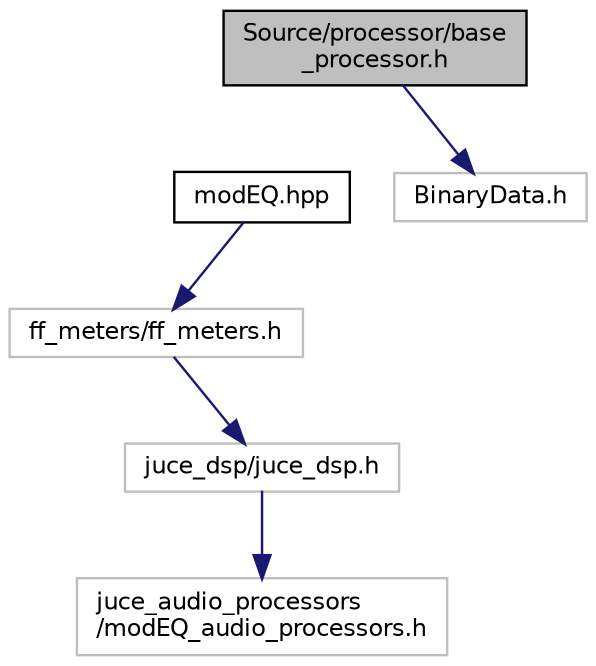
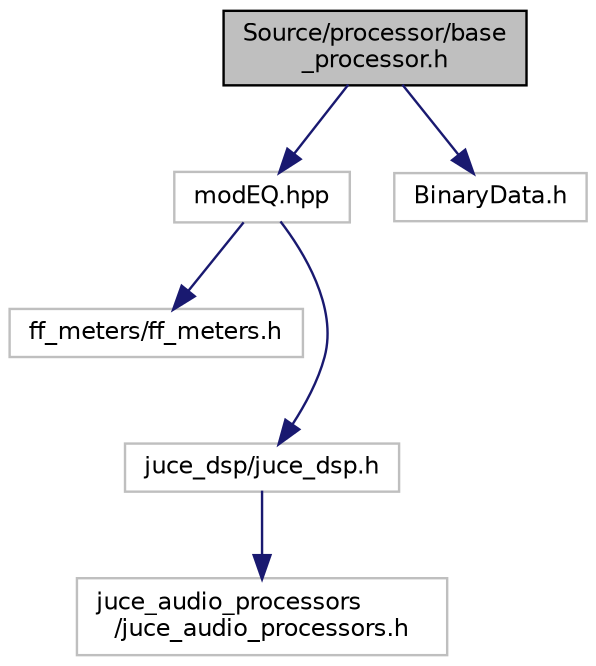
edge "Source/processor/base _processor.h" -> "modEQ.hpp": added
node "modEQ.hpp": color black -> grey75
edge "ff_meters/ff_meters.h" -> "juce_dsp/juce_dsp.h": now "modEQ.hpp" -> "juce_dsp/juce_dsp.h"
node "juce_audio_processors /modEQ_audio_processors.h": label "juce_audio_processors /modEQ_audio_processors.h" -> "juce_audio_processors /juce_audio_processors.h"
